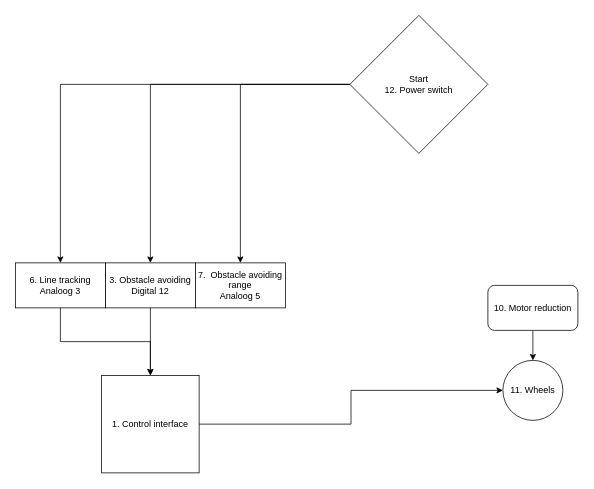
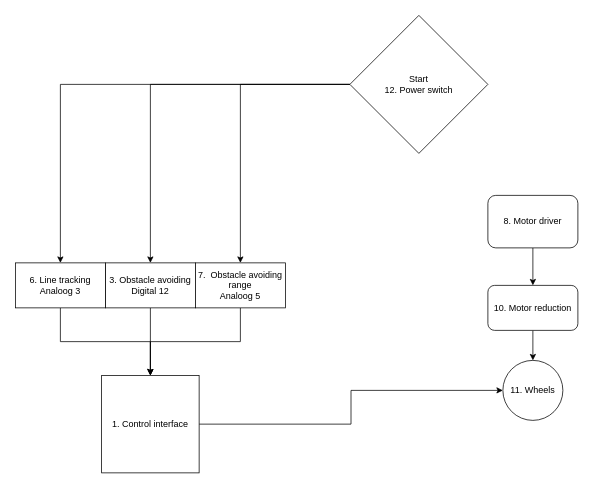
node "8. Motor driver": added
edge "8. Motor driver" -> "10. Motor reduction": added
edge "7. Obstacle avoiding range Analoog 5" -> "1. Control interface": added
